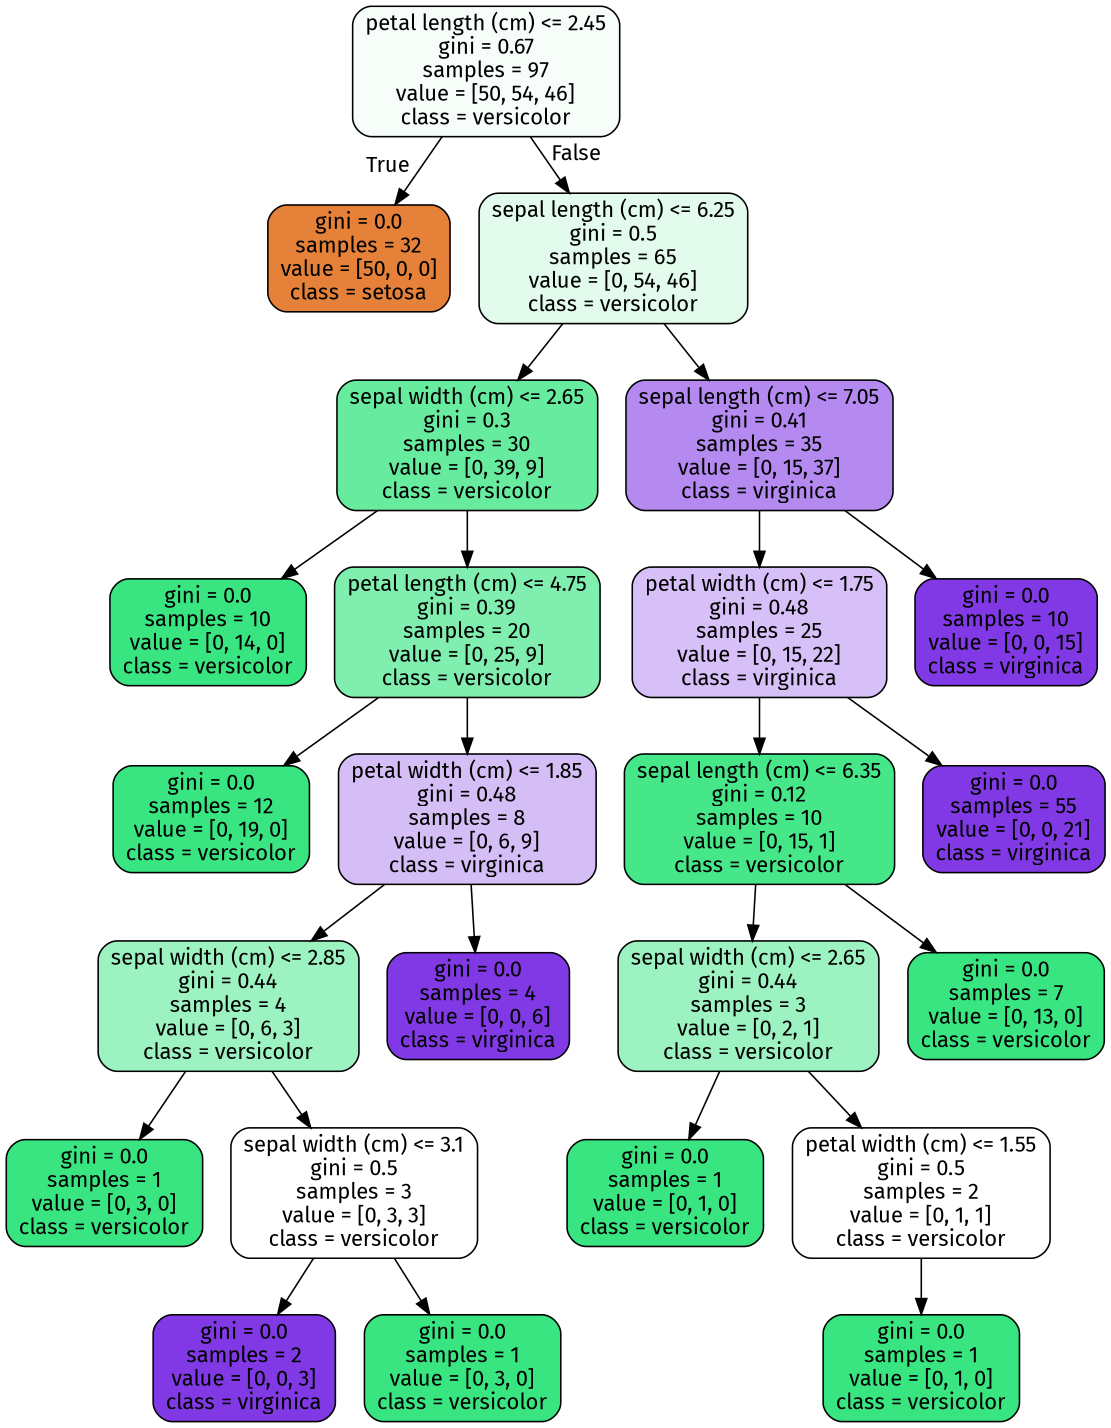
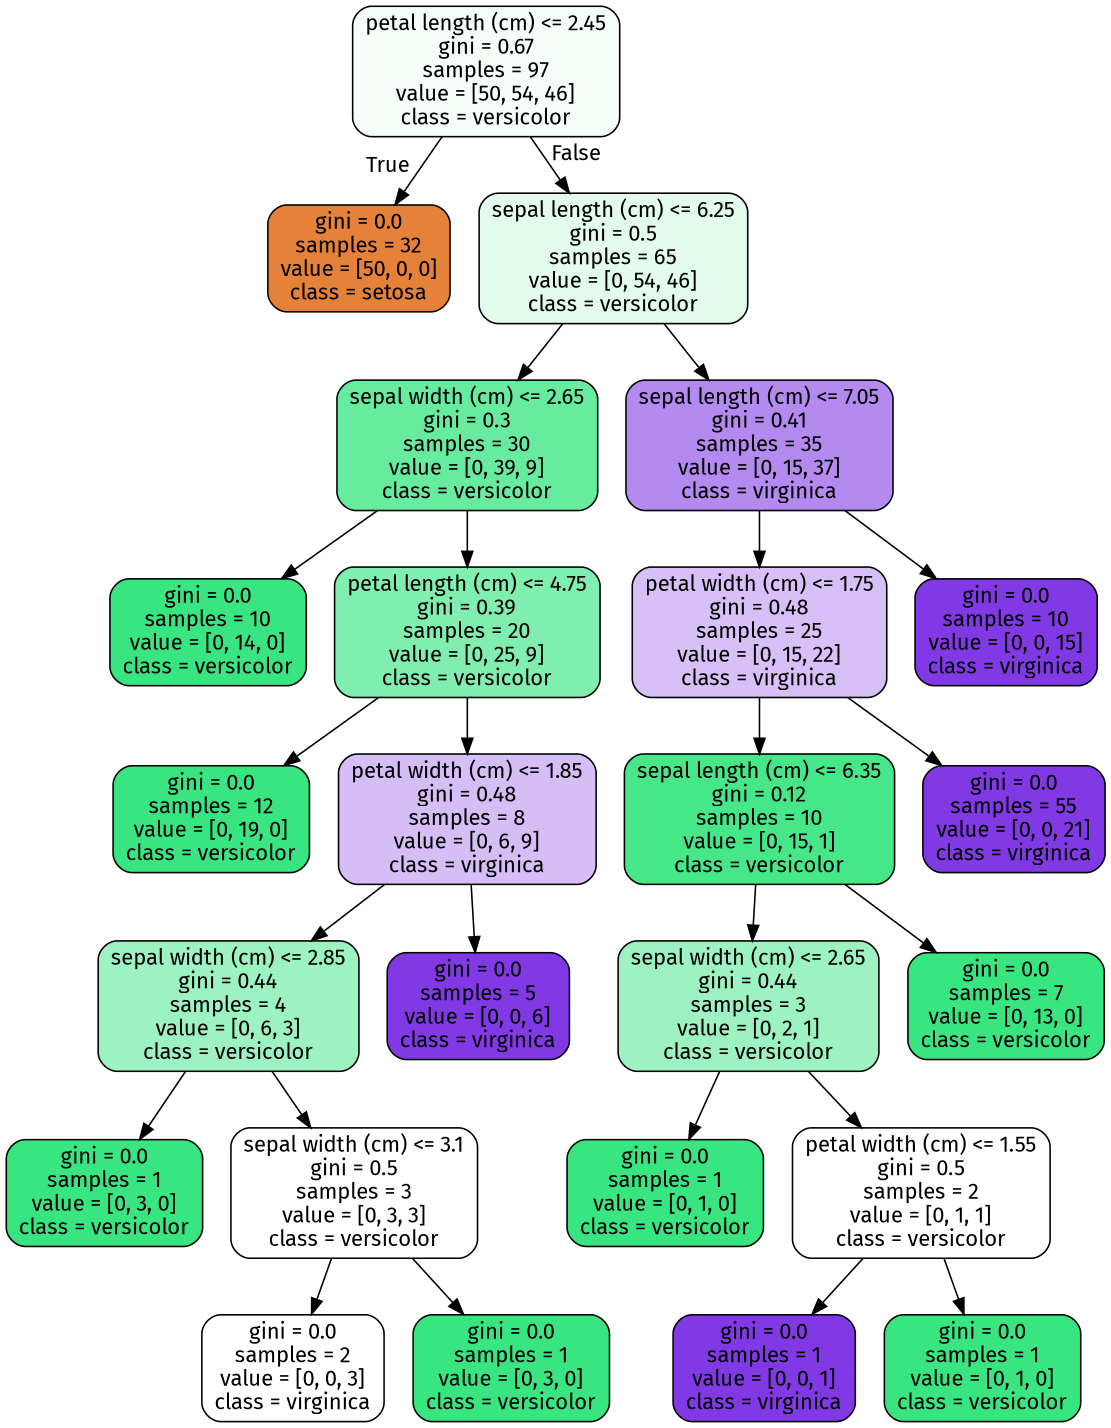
node "gini = 0.0 samples = 4 value = [0, 0, 6] class = virginica": label "gini = 0.0 samples = 4 value = [0, 0, 6] class = virginica" -> "gini = 0.0 samples = 5 value = [0, 0, 6] class = virginica"
node "gini = 0.0 samples = 2 value = [0, 0, 3] class = virginica": fillcolor #8139e5 -> #ffffff
node "gini = 0.0 samples = 1 value = [0, 0, 1] class = virginica": added
